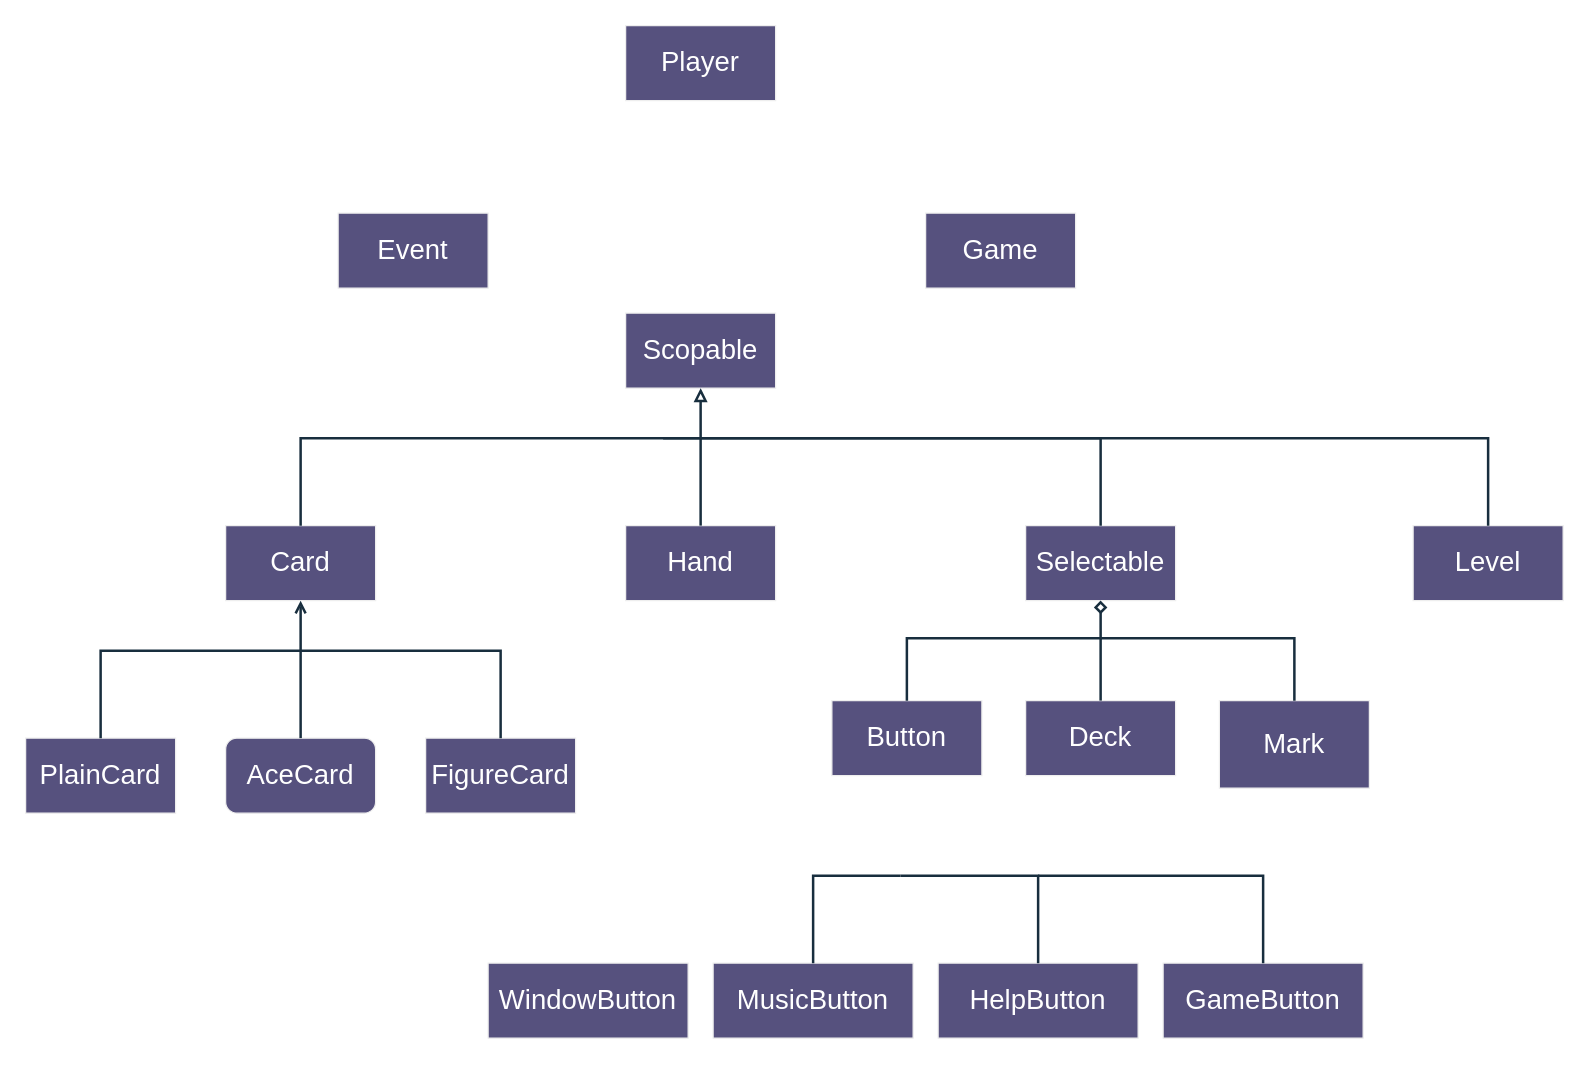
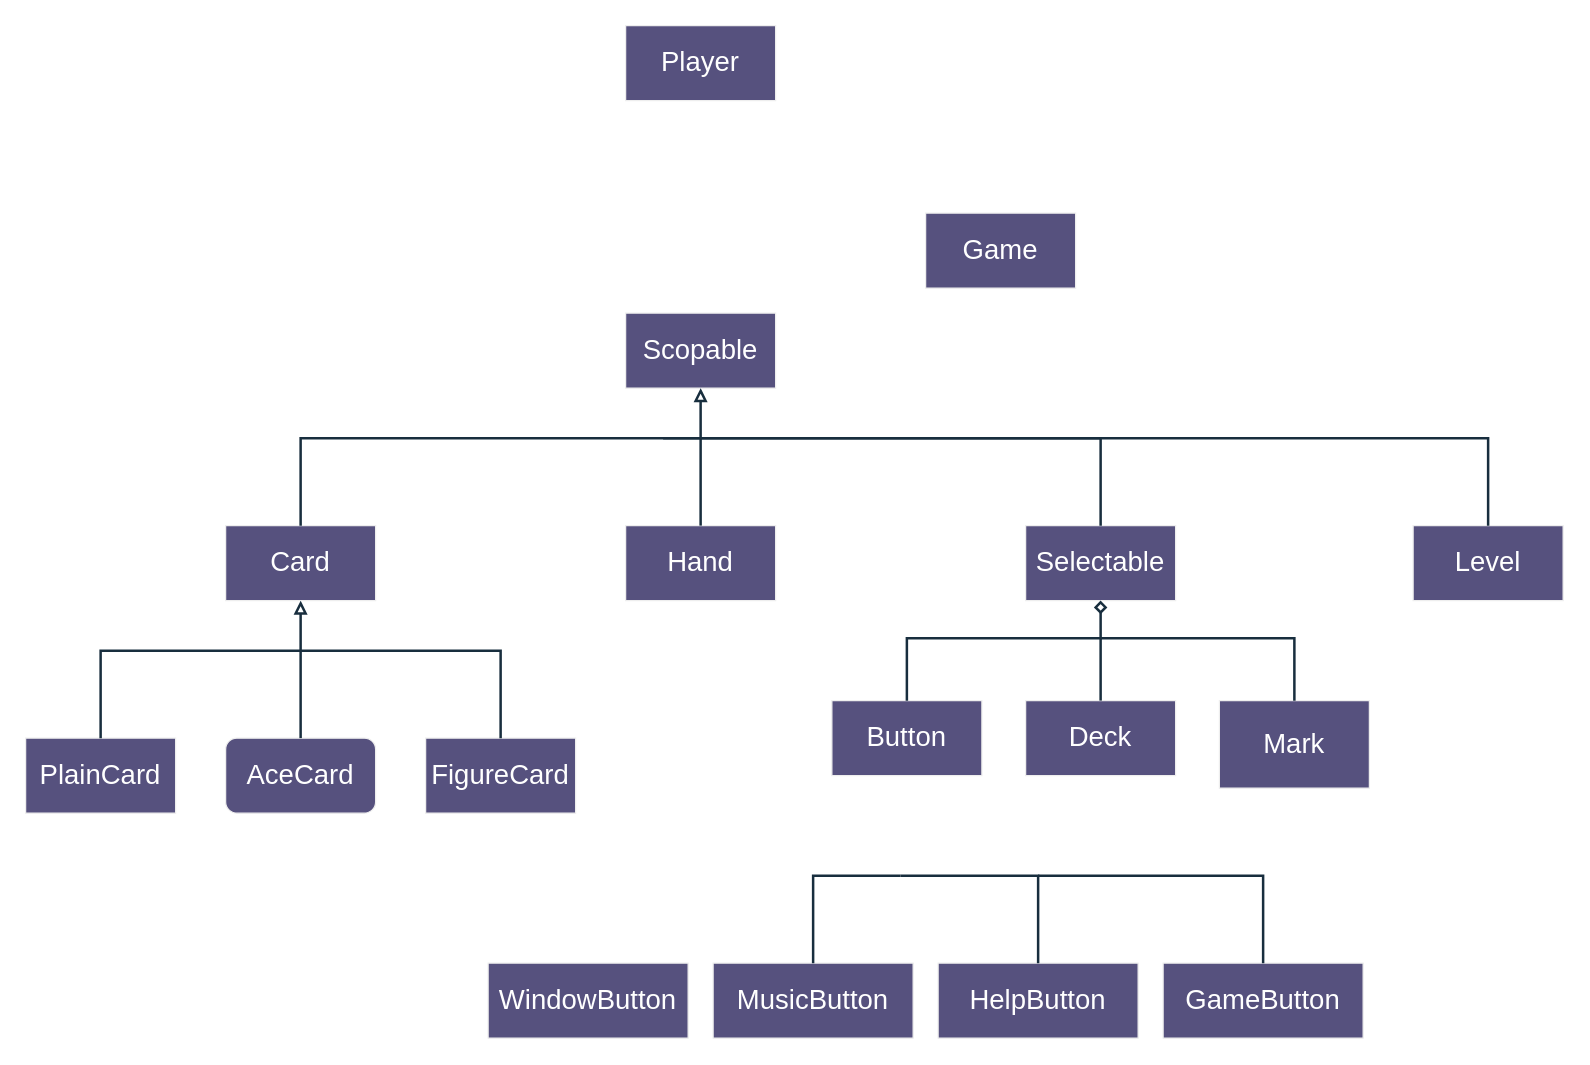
node "Event": removed
edge "PlainCard" -> "Card": arrowhead open -> block
